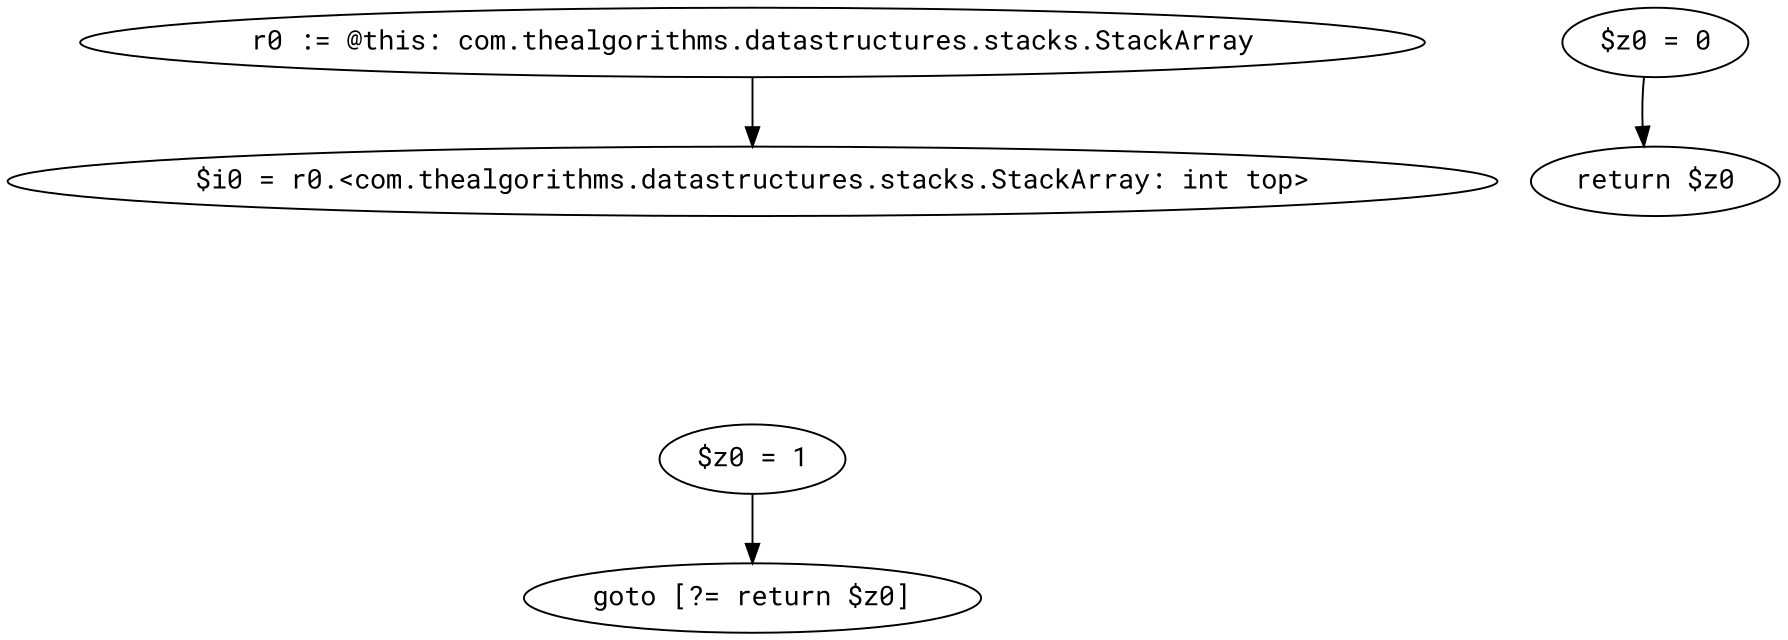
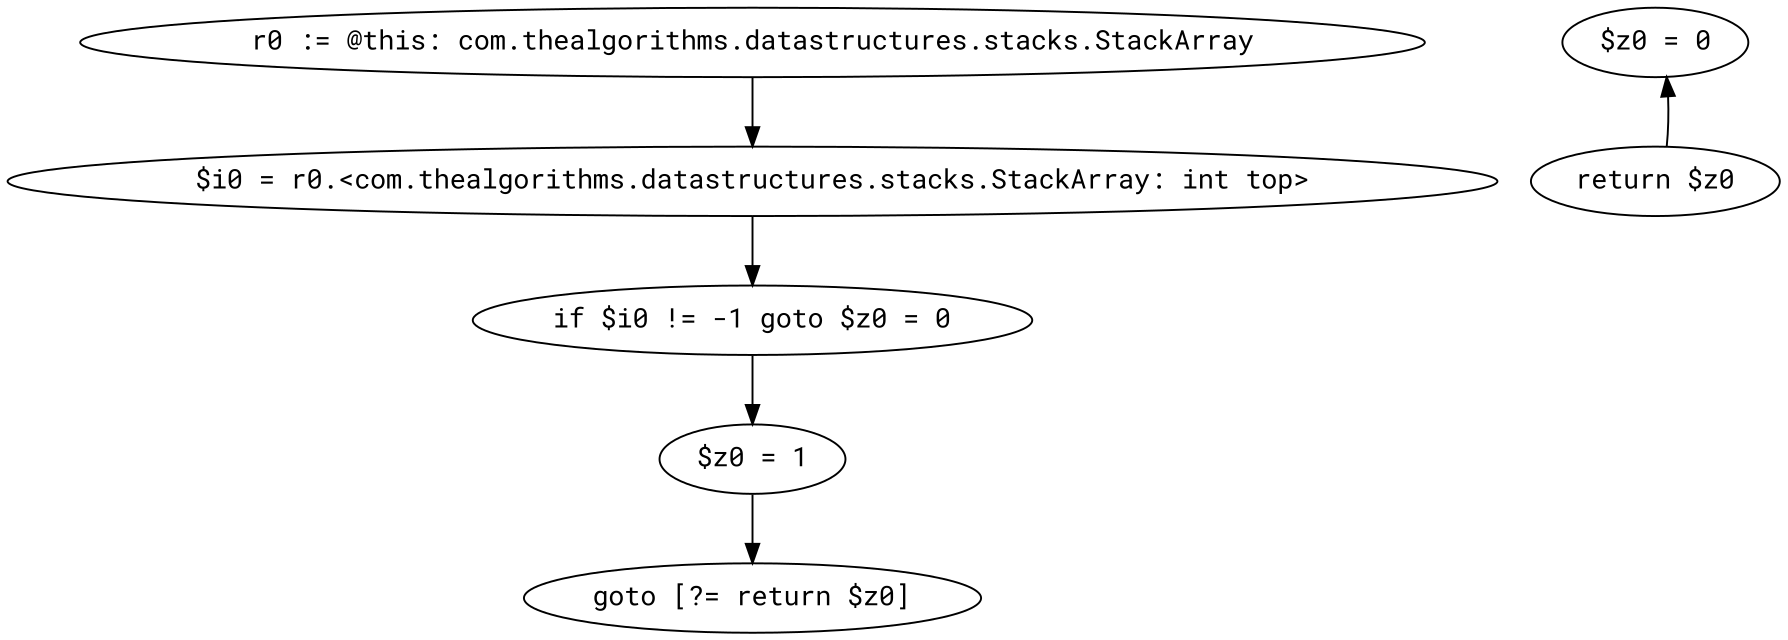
edge "$z0 = 0" -> "return $z0": reversed
node "if $i0 != -1 goto $z0 = 0": added
